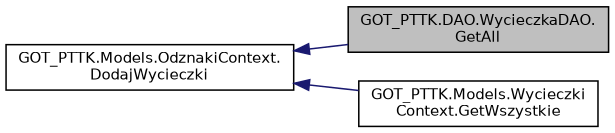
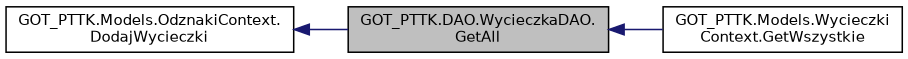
edge "GOT_PTTK.Models.Wycieczki Context.GetWszystkie" -> "GOT_PTTK.Models.OdznakiContext. DodajWycieczki": now "GOT_PTTK.Models.Wycieczki Context.GetWszystkie" -> "GOT_PTTK.DAO.WycieczkaDAO. GetAll"
